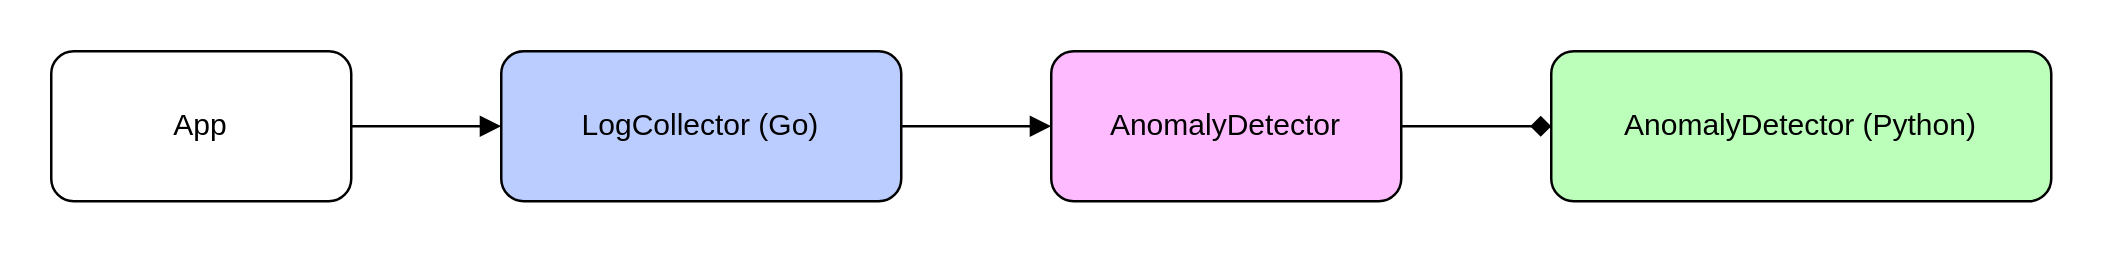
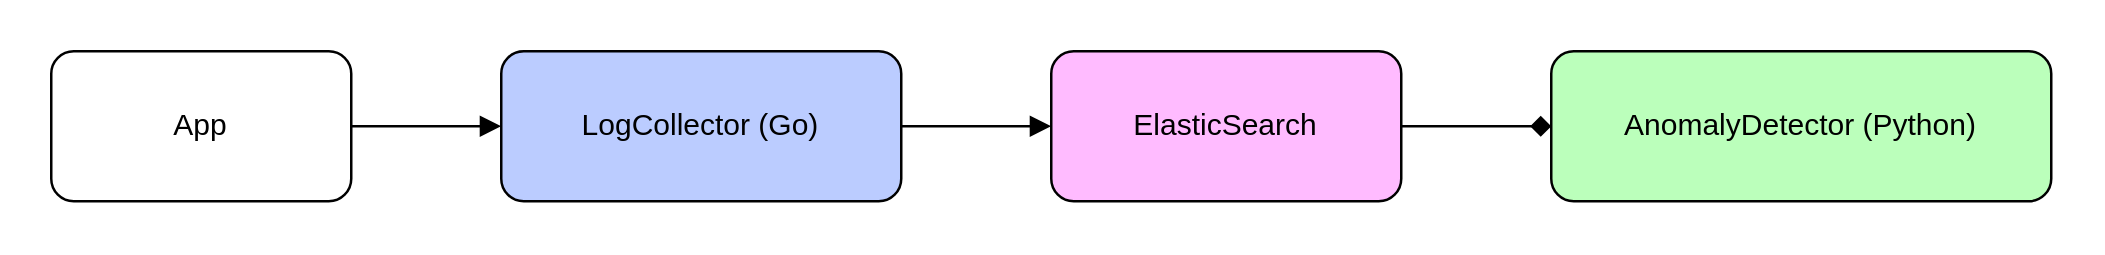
node "AnomalyDetector": label "AnomalyDetector" -> "ElasticSearch"
